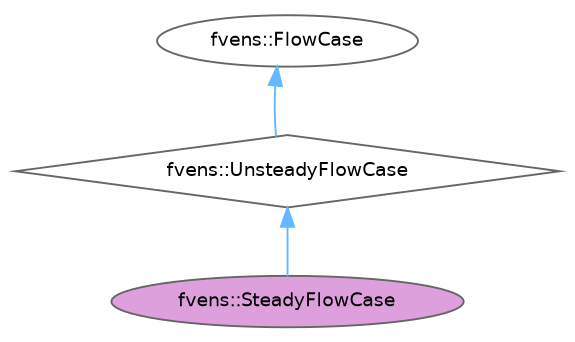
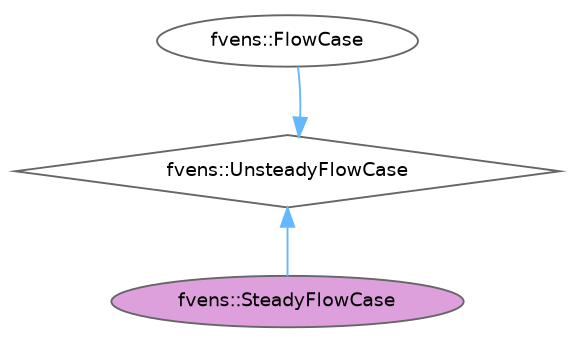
edge "fvens::UnsteadyFlowCase" -> "fvens::FlowCase": reversed
